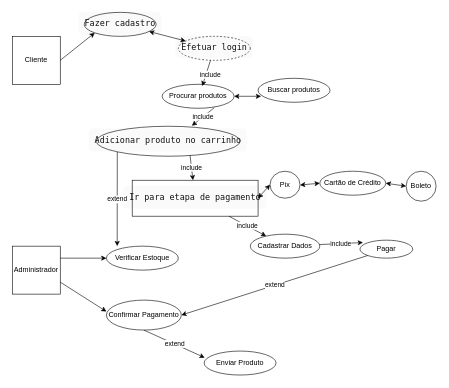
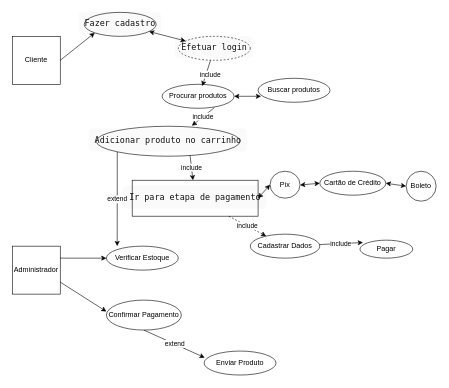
edge "Ir para etapa de pagamento" -> "Cadastrar Dados": style solid -> dashed
edge "Pagar" -> "Confirmar Pagamento": removed, label "extend"
